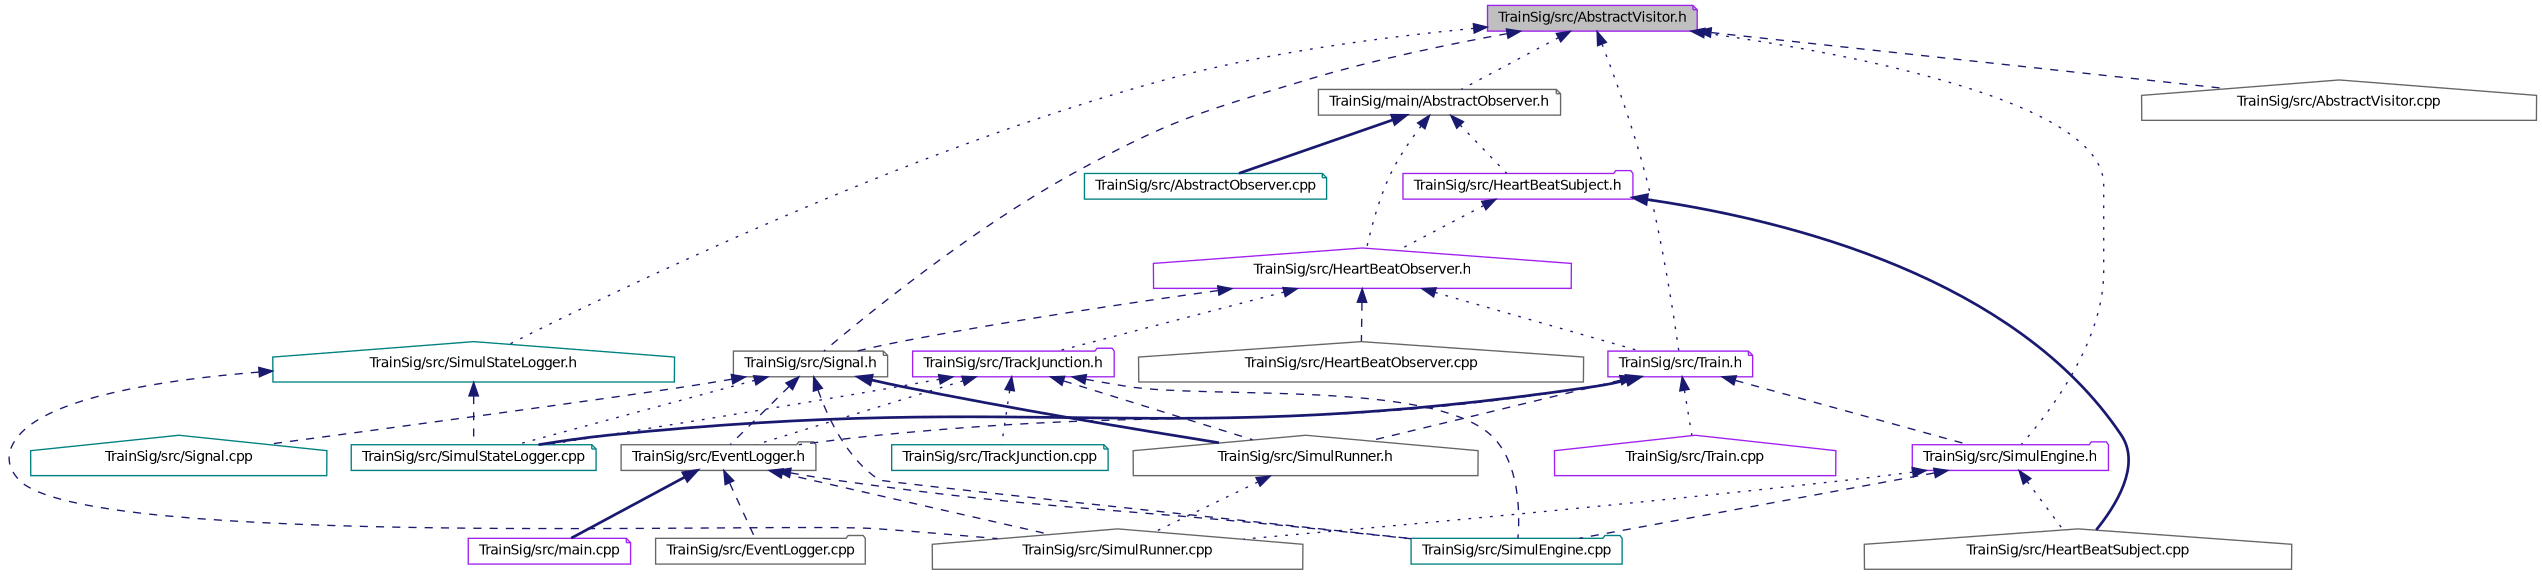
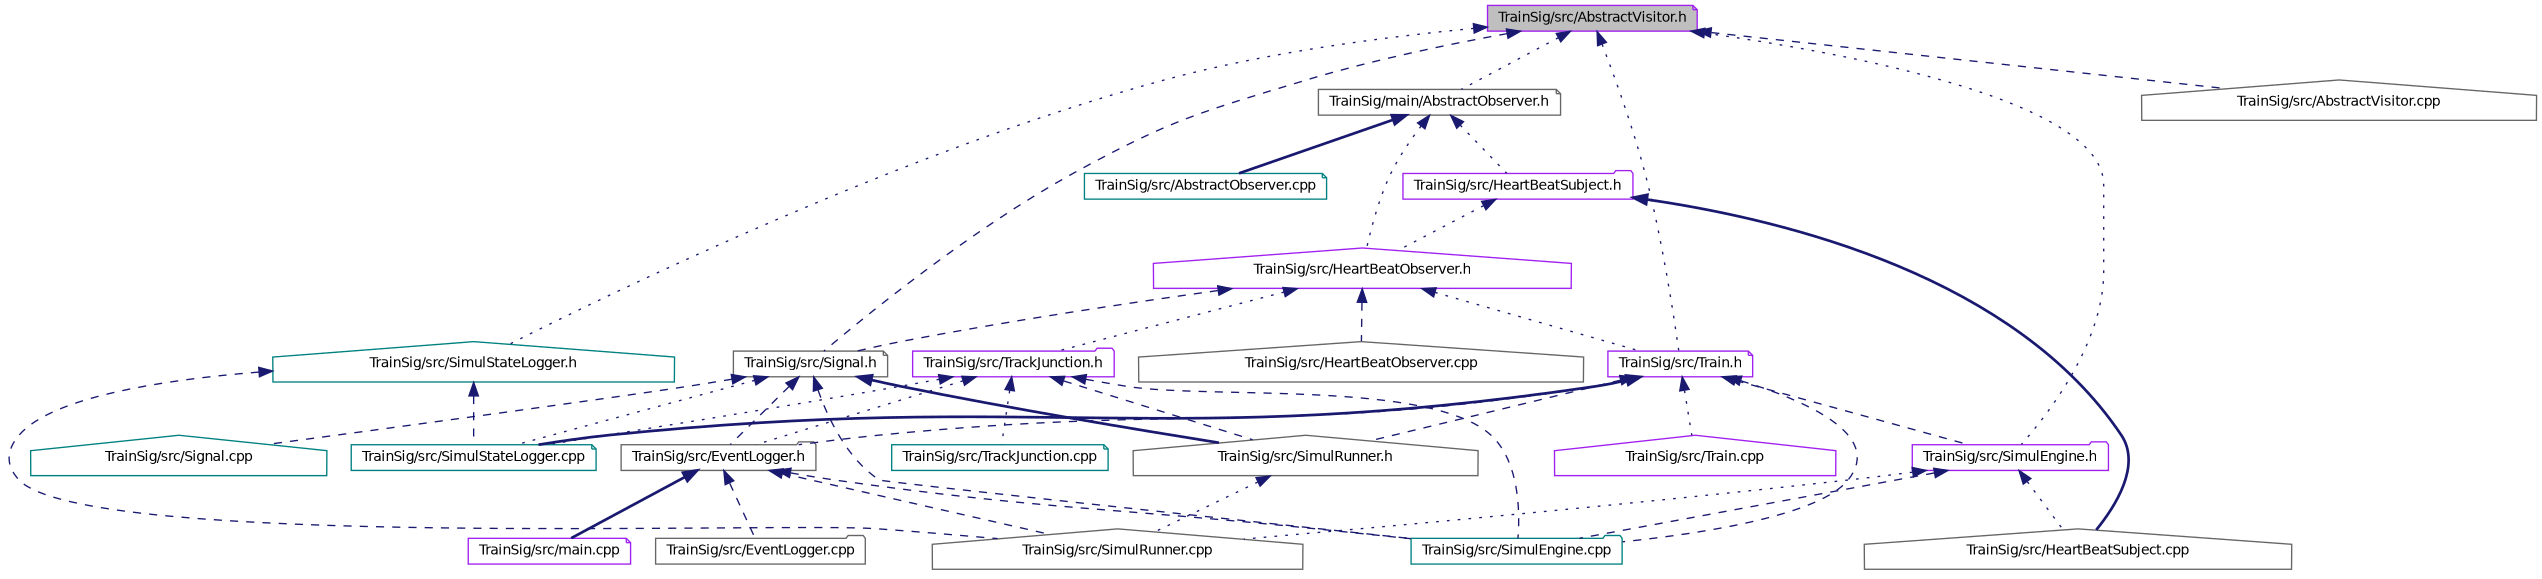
edge "TrainSig/src/SimulEngine.cpp" -> "TrainSig/src/Train.h": added
